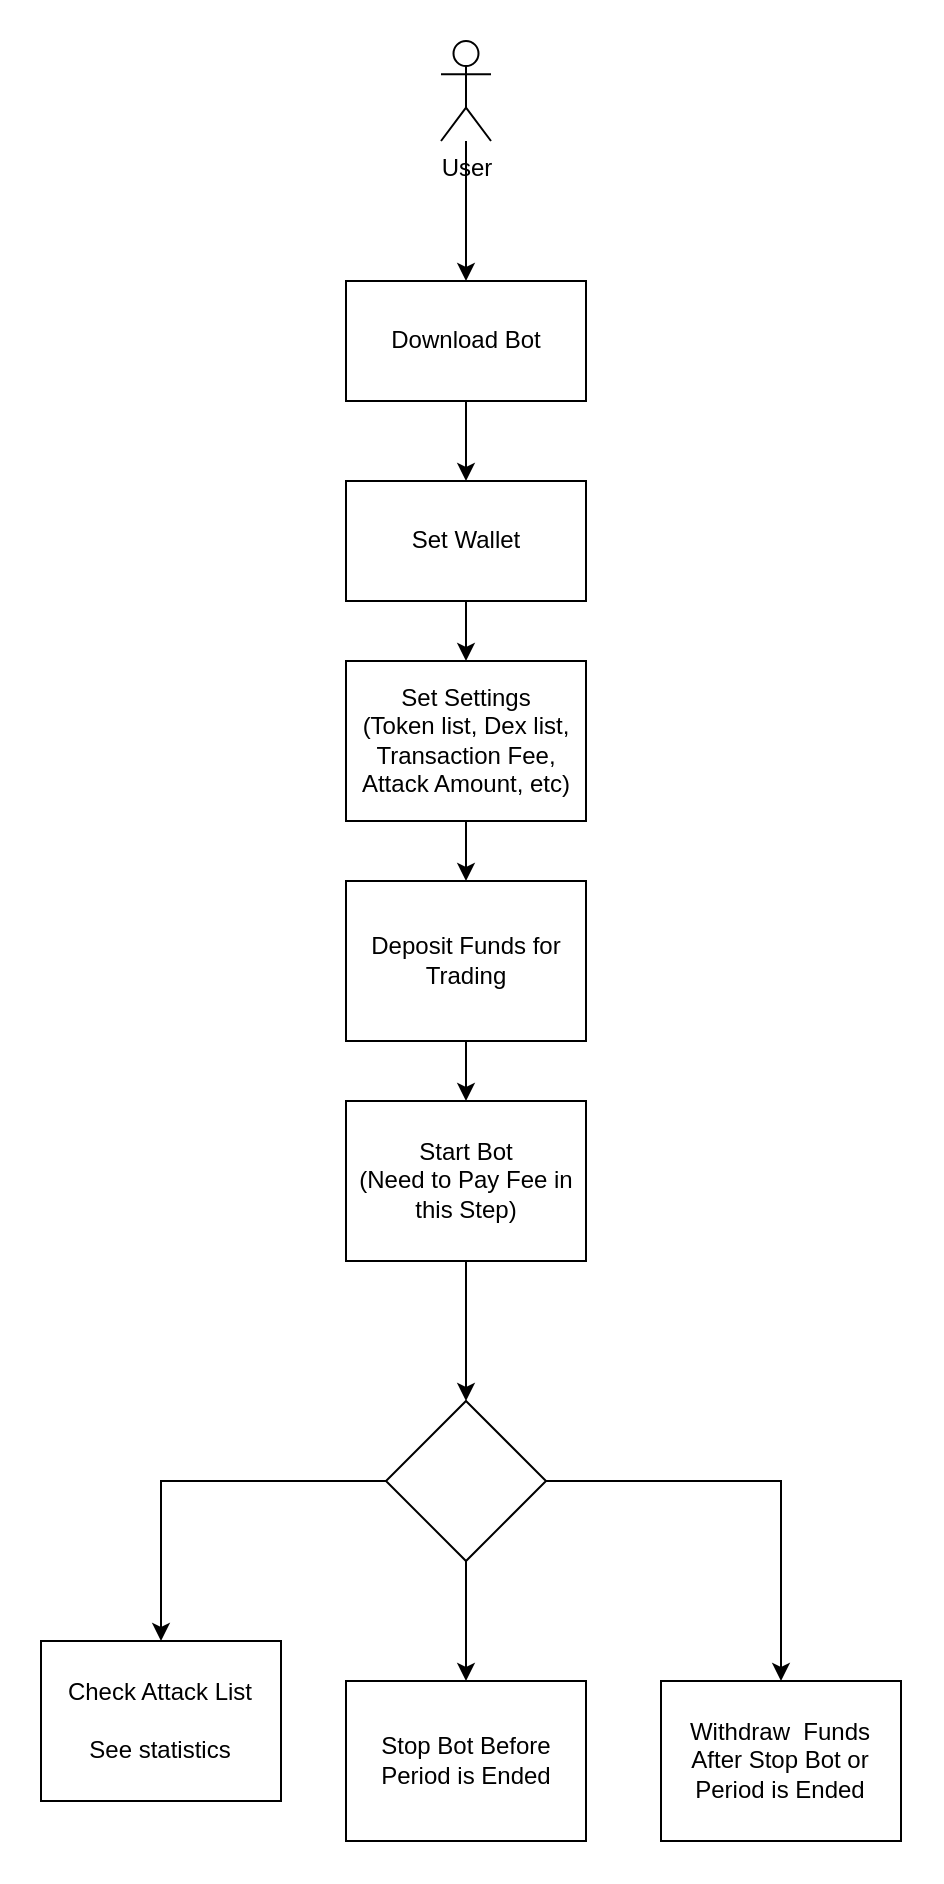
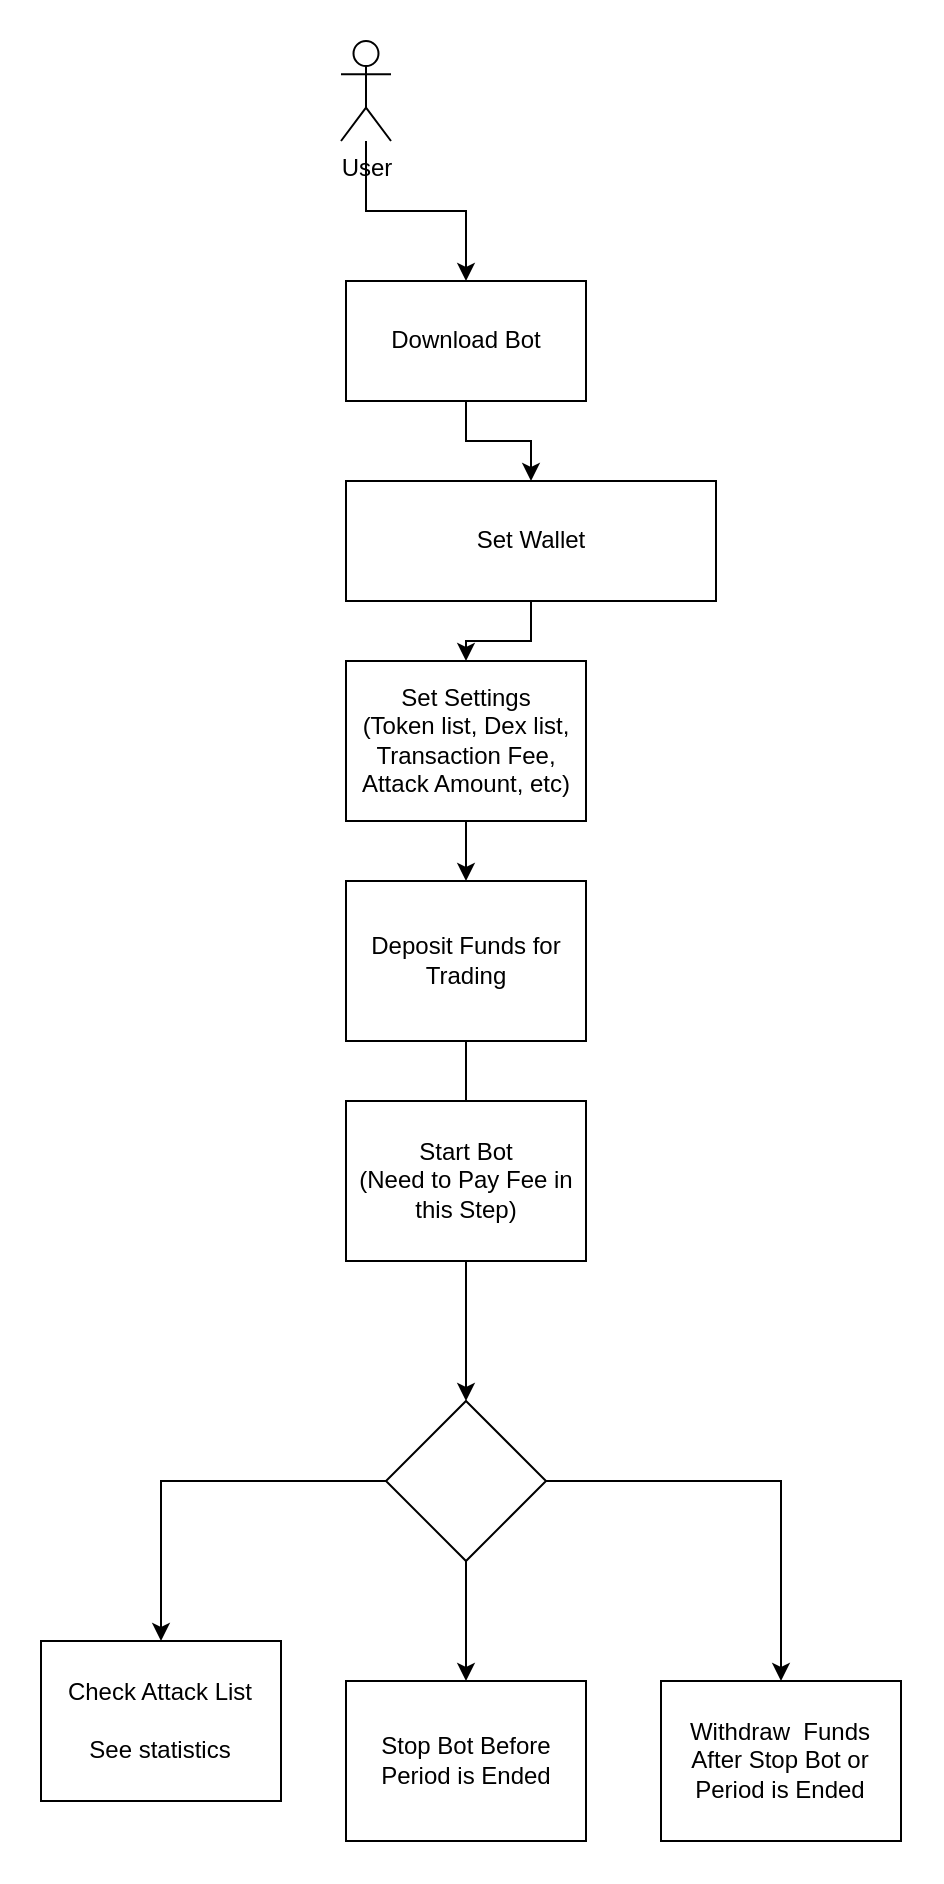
node "User": moved (466, 91) -> (366, 91)
node "Set Wallet": size 240x120 -> 370x120
edge "Deposit Funds for Trading" -> "Start Bot (Need to Pay Fee in this Step)": arrowhead classic -> none
